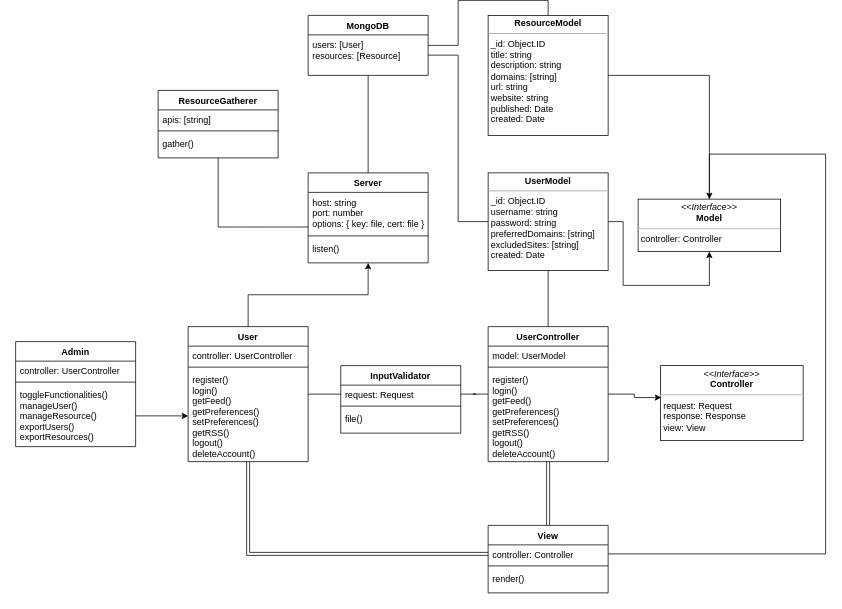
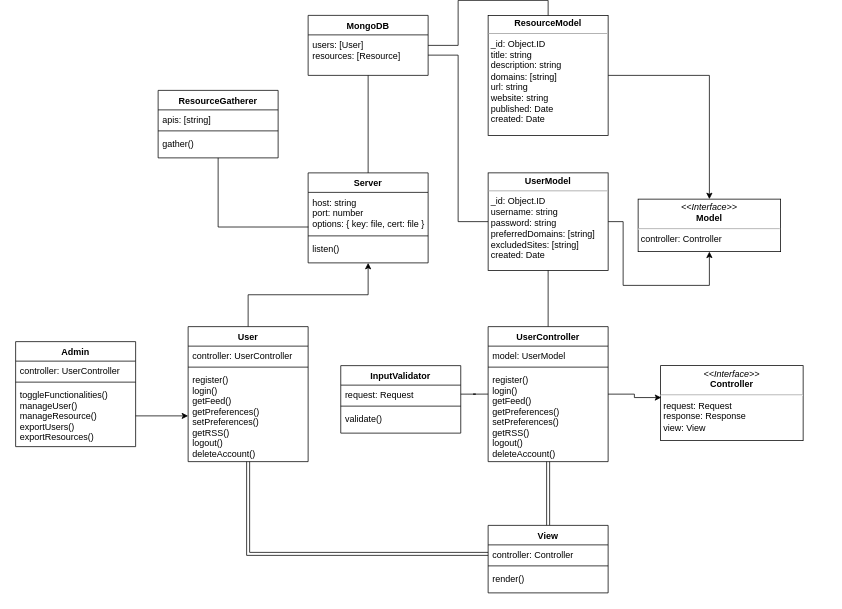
edge "User" -- "request: Request": removed
edge "<<Interface>> Model controller: Controller" -- "controller: Controller": removed
node "file()": label "file()" -> "validate()"
